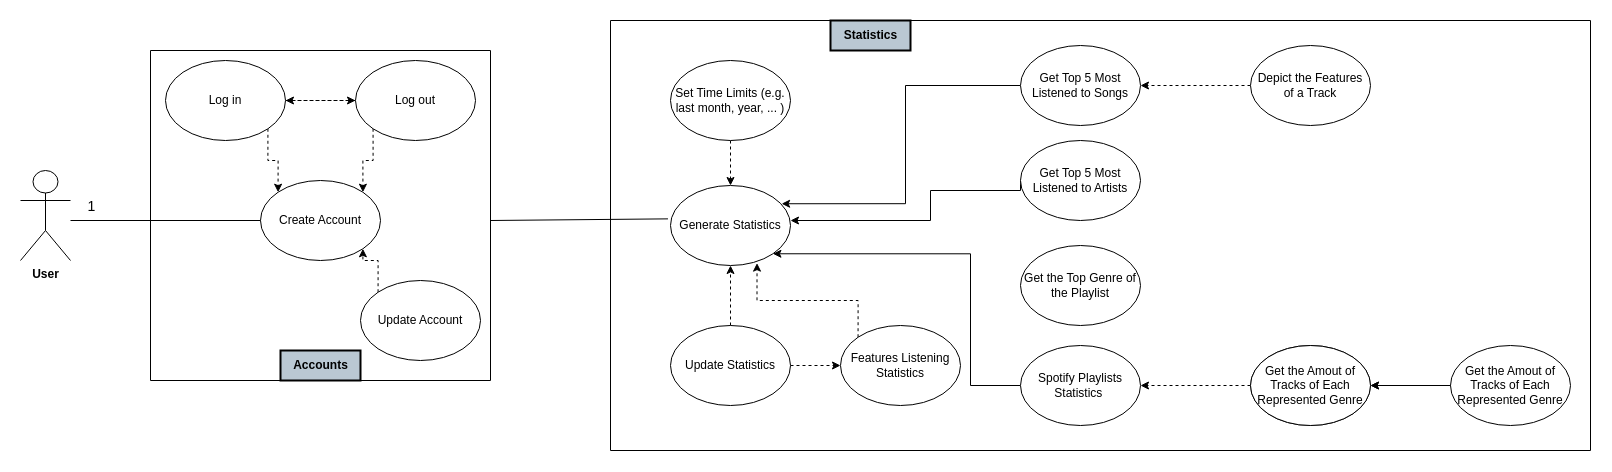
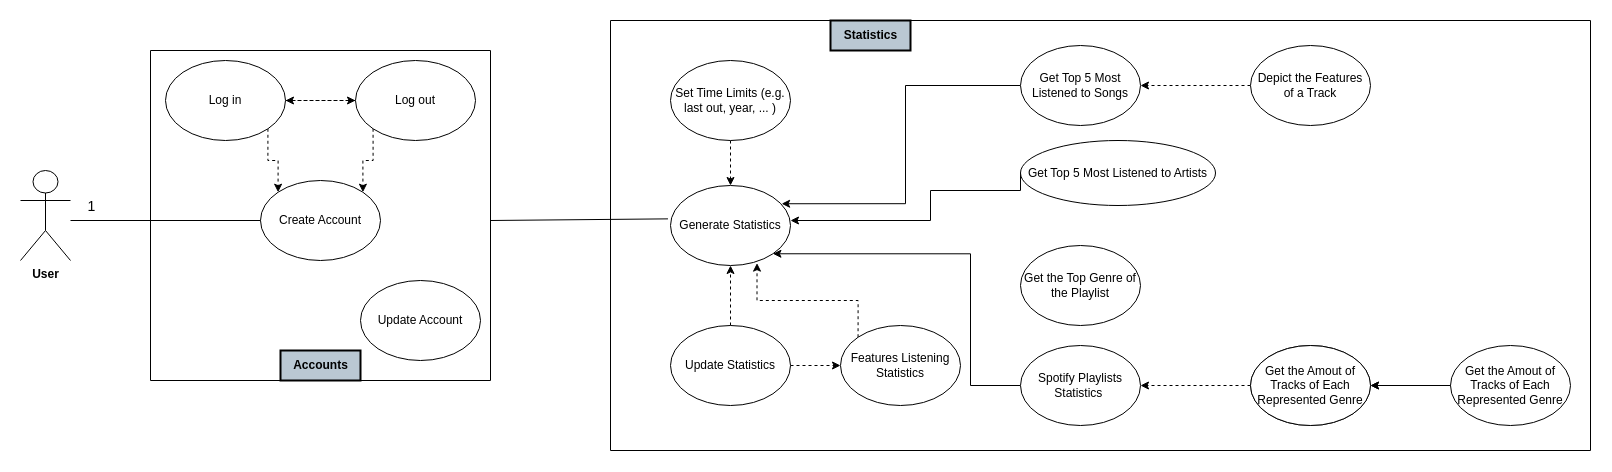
node "Set Time Limits (e.g. last month, year, ... )": label "Set Time Limits (e.g. last month, year, ... )" -> "Set Time Limits (e.g. last out, year, ... )"
node "Get Top 5 Most Listened to Artists": size 120x80 -> 195x65
edge "Update Account" -> "Create Account": removed
